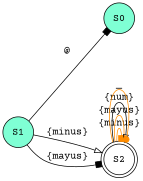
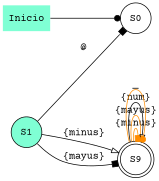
node "Inicio": added
node "S0": fillcolor aquamarine -> white
node "S2": label "S2" -> "S9"
